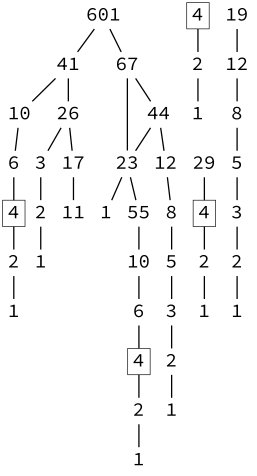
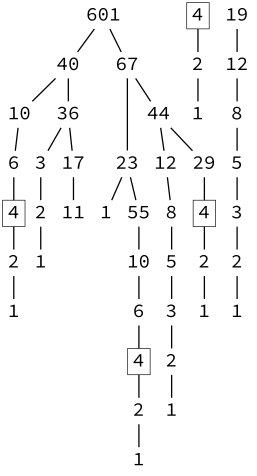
node "41": label "41" -> "40"
node "26": label "26" -> "36"
edge "44" -- "23": now "44" -- "29"
